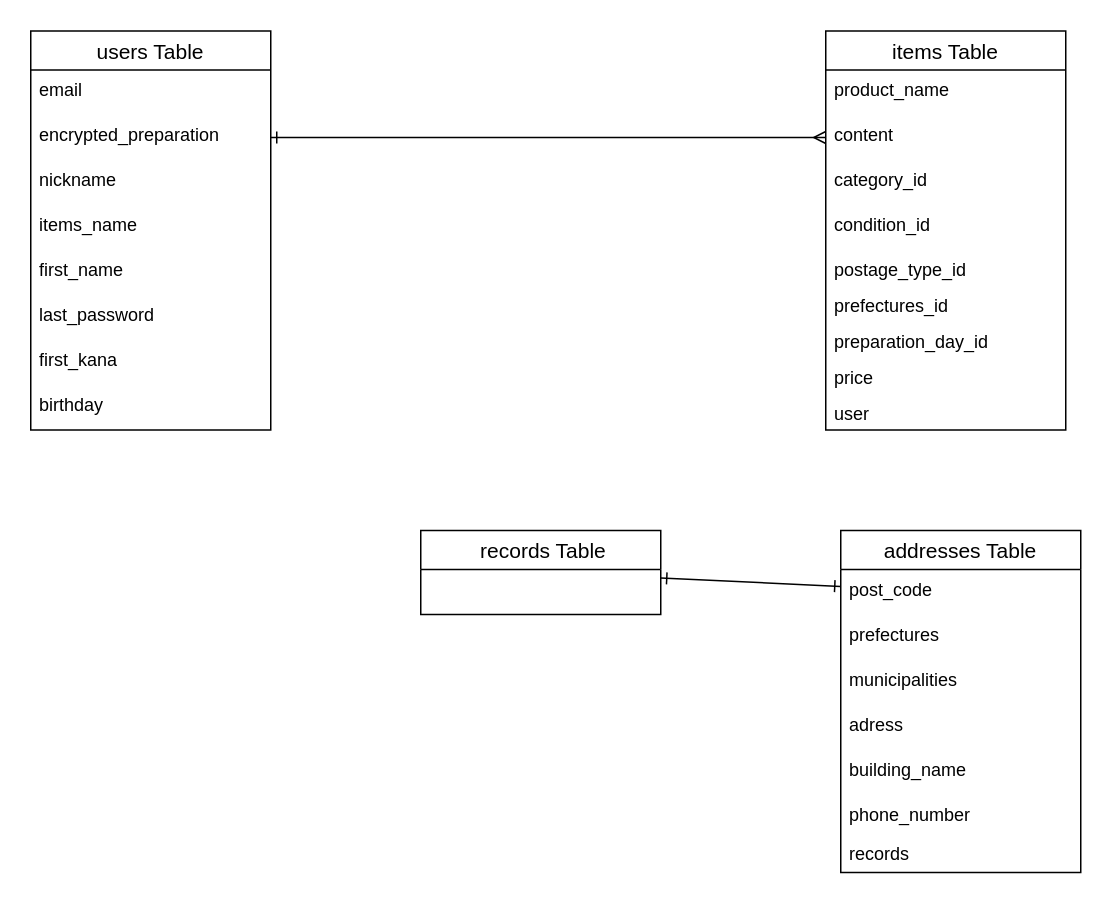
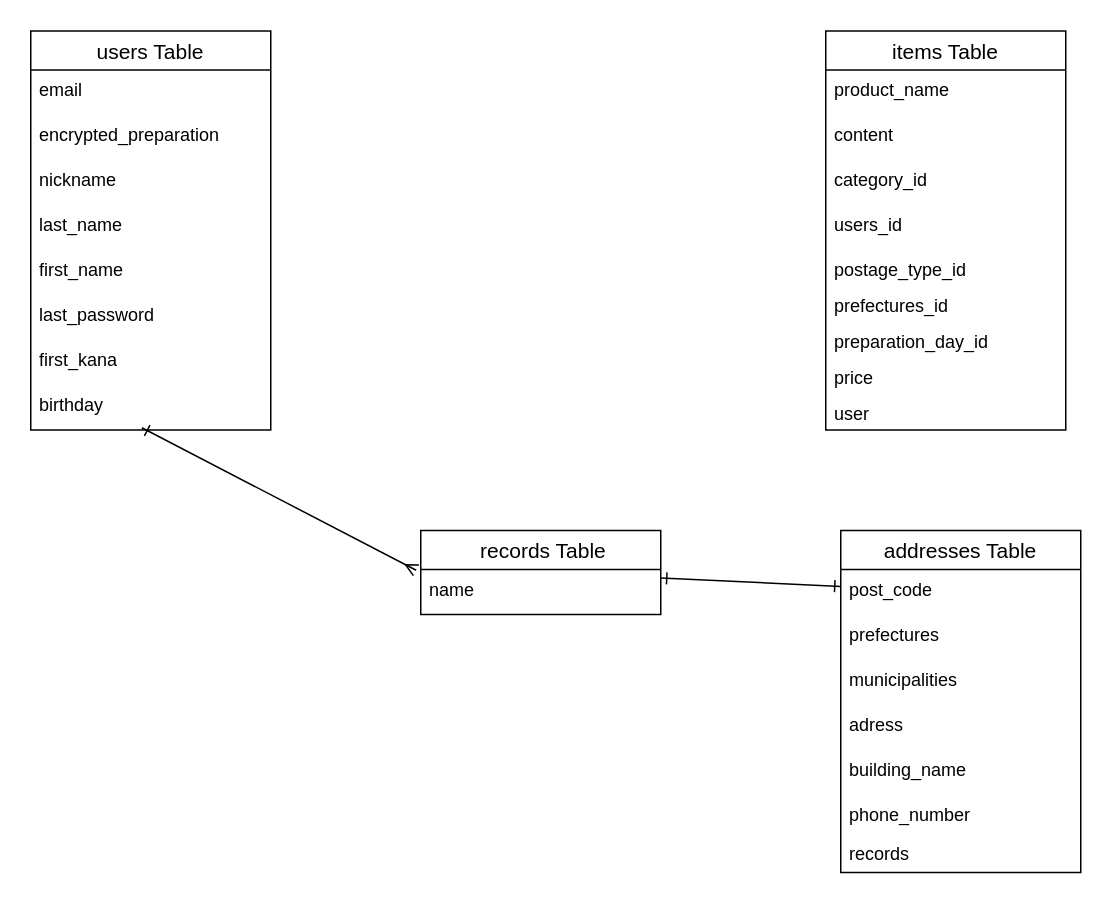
edge "encrypted_preparation" -- "content": removed
node "items_name": label "items_name" -> "last_name"
node "condition_id": label "condition_id" -> "users_id"
edge "birthday" -- "name": added
node "name": added
